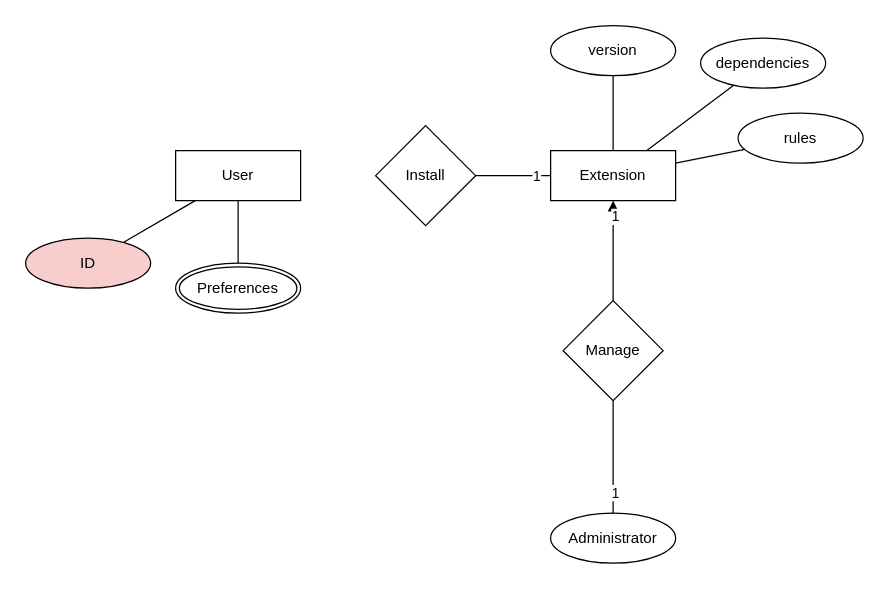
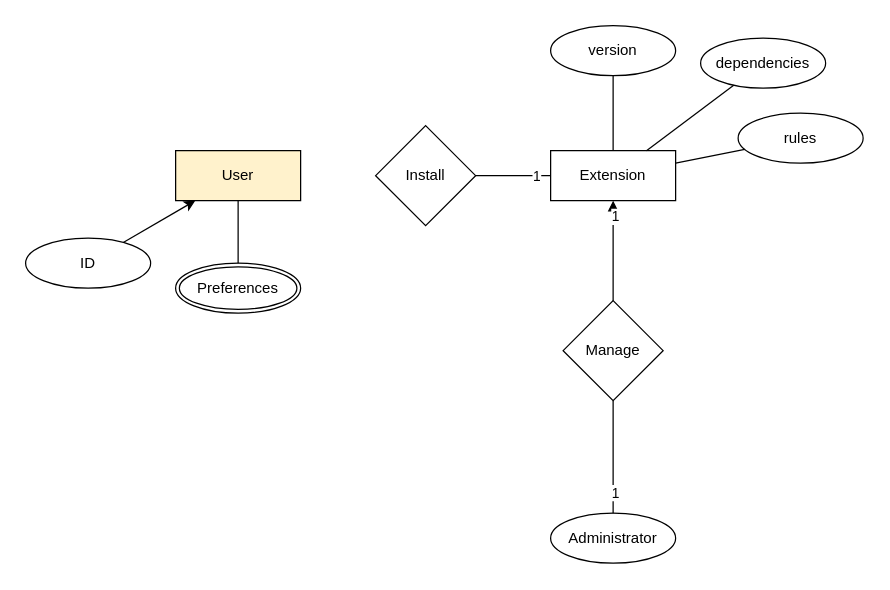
node "User": fillcolor #ffffff -> #fff2cc
edge "User" -- "ID": arrowhead none -> classic
node "ID": fillcolor #f8cecc -> #ffffff
